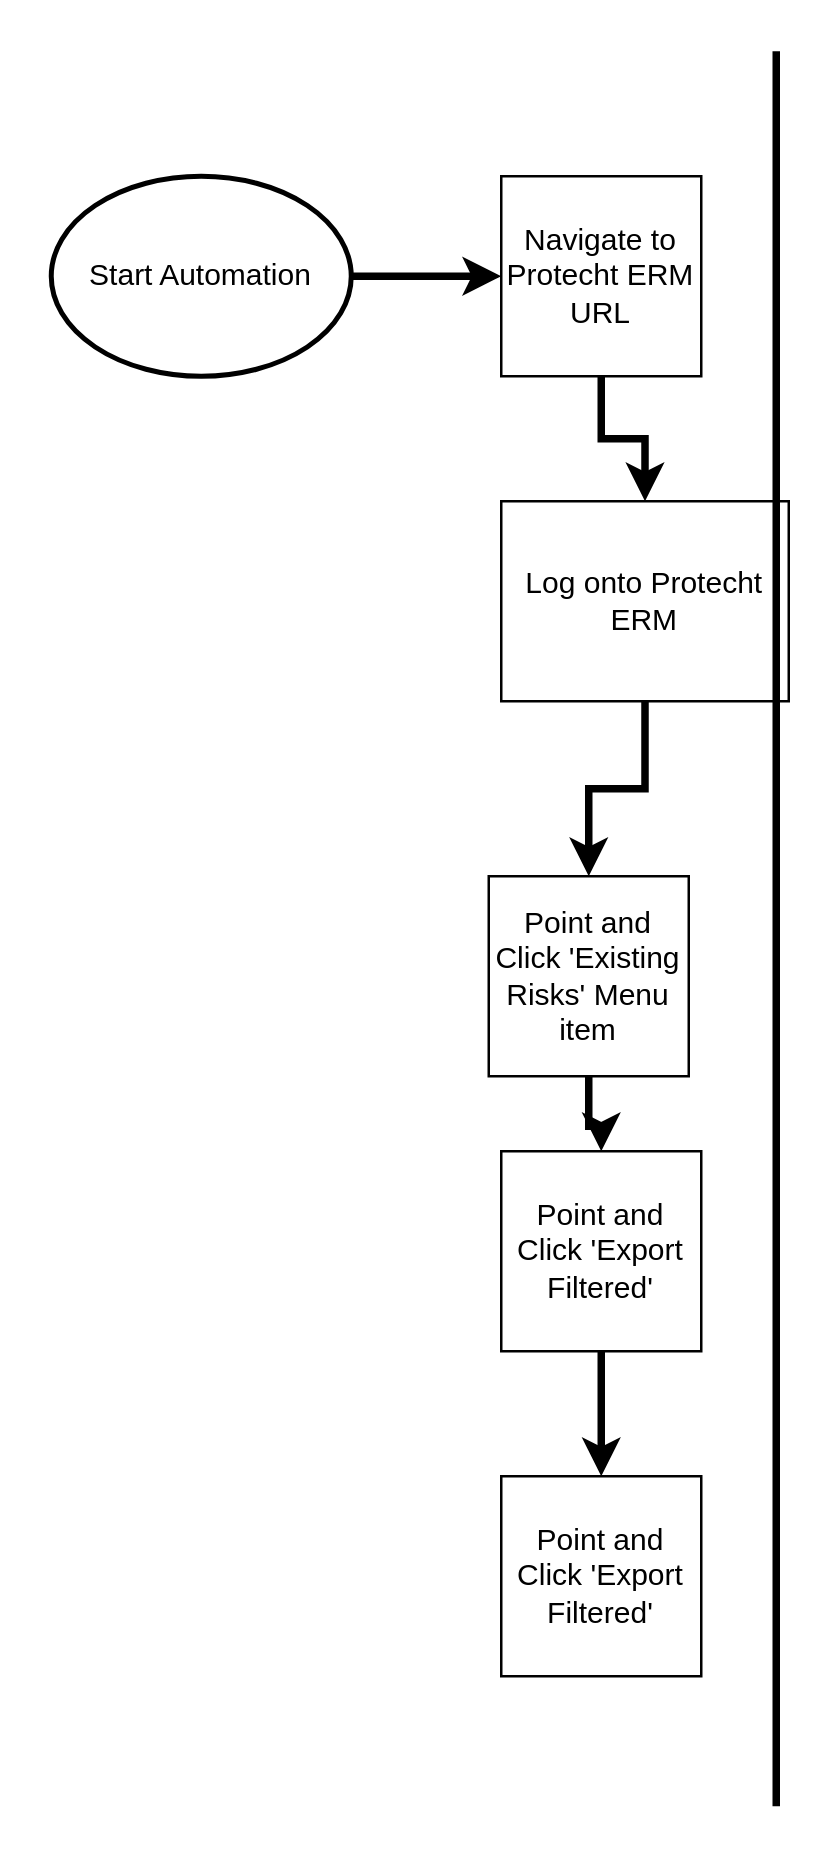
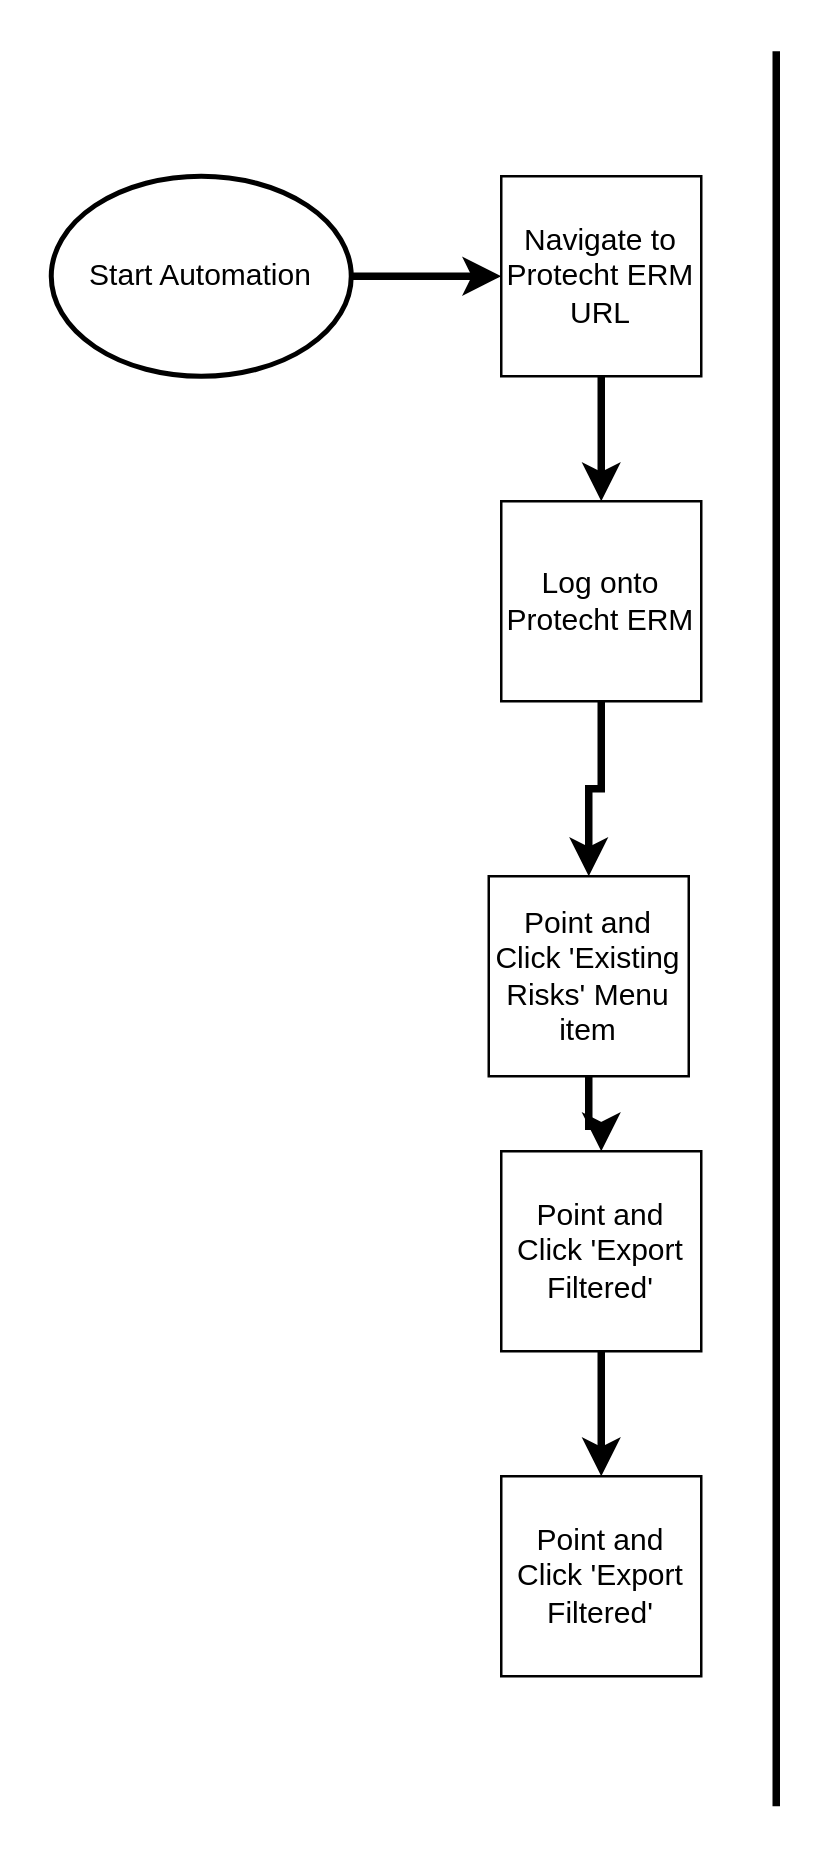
node "Log onto Protecht ERM": size 288x200 -> 200x200
